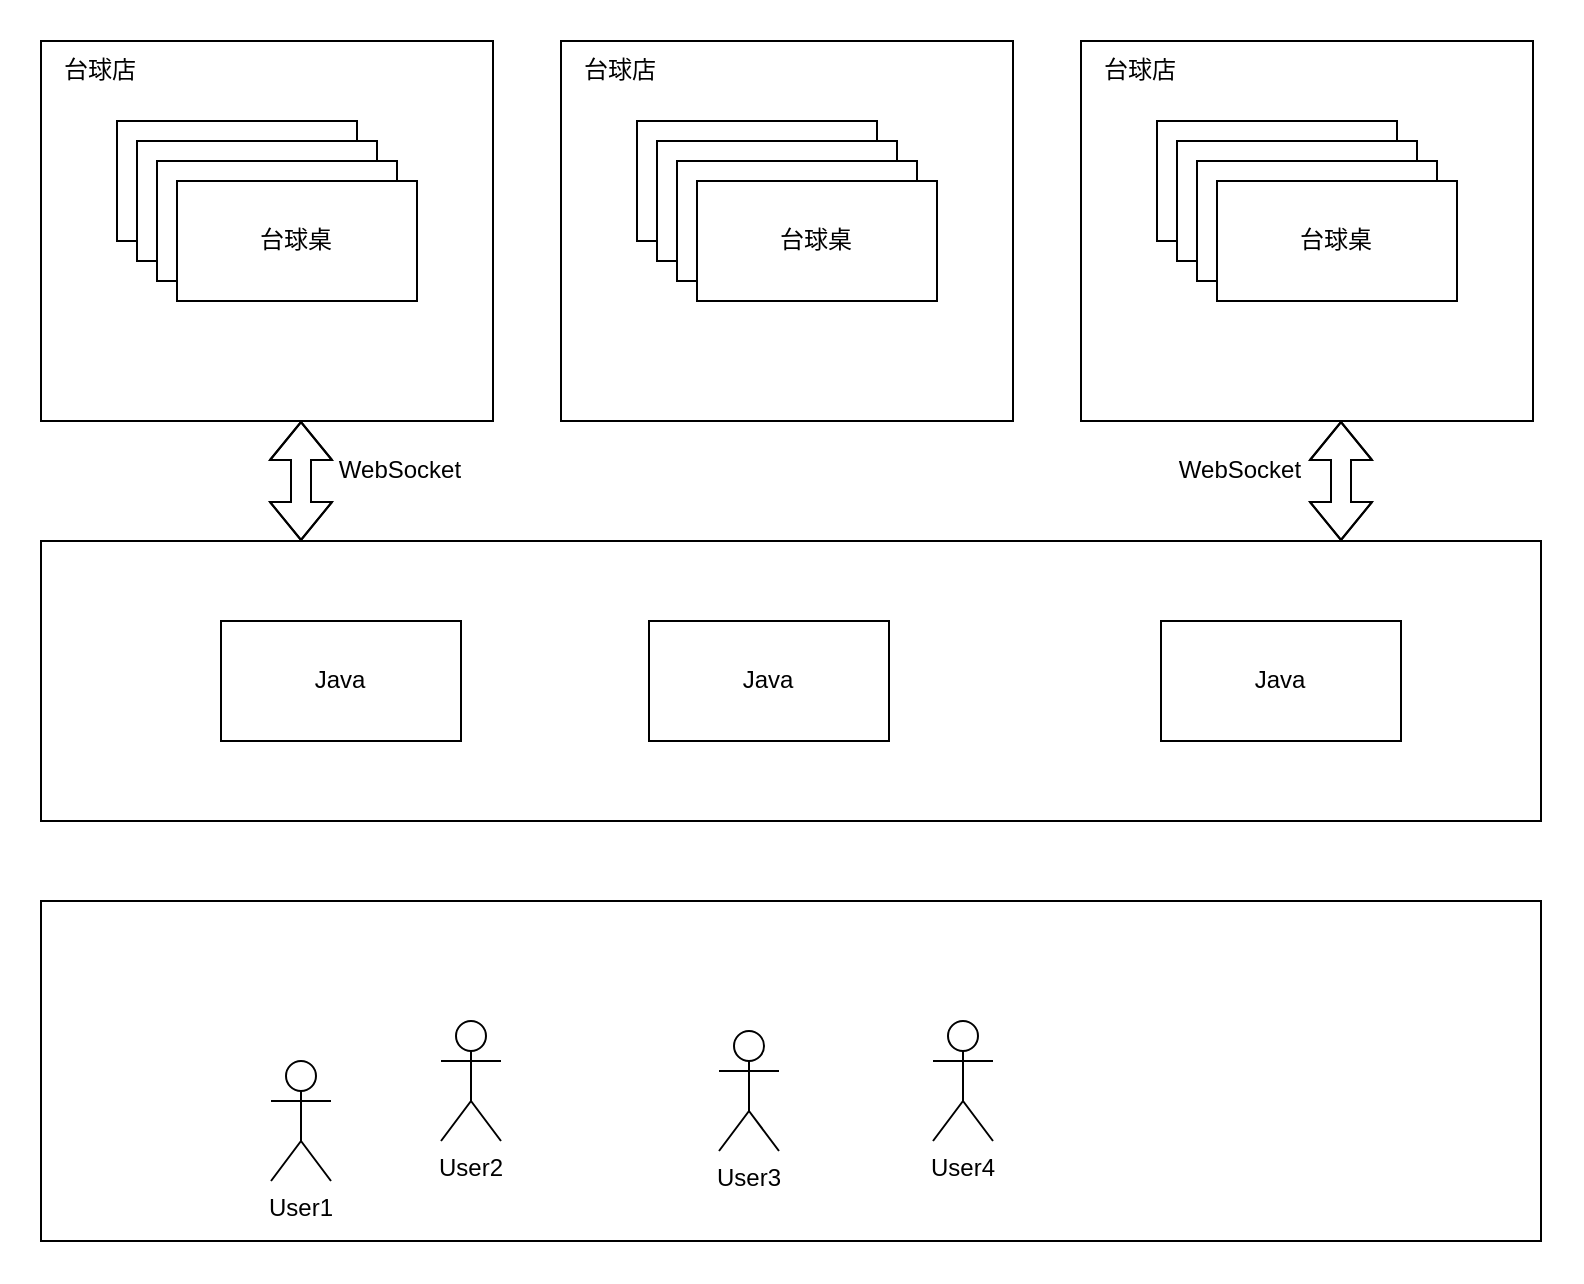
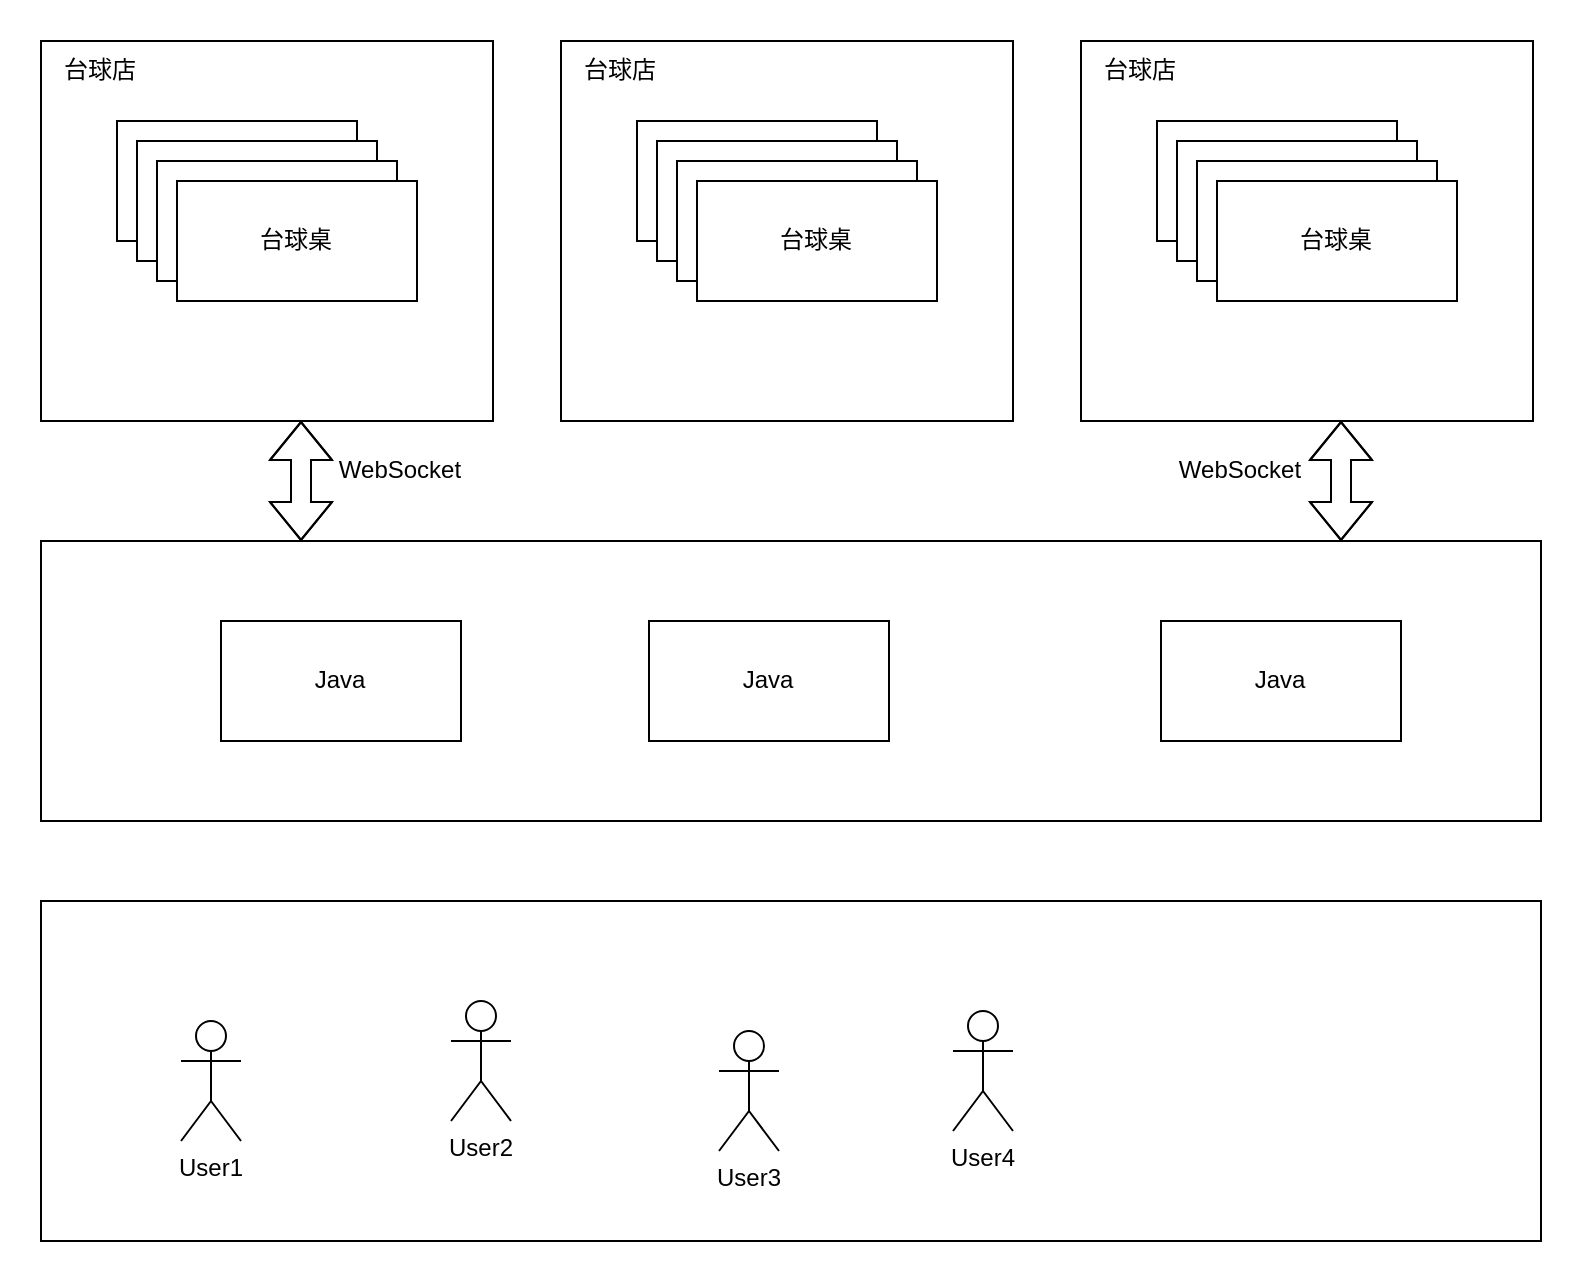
node "User2": moved (471, 1081) -> (481, 1061)
node "User4": moved (963, 1081) -> (983, 1071)
node "User1": moved (301, 1121) -> (211, 1081)
